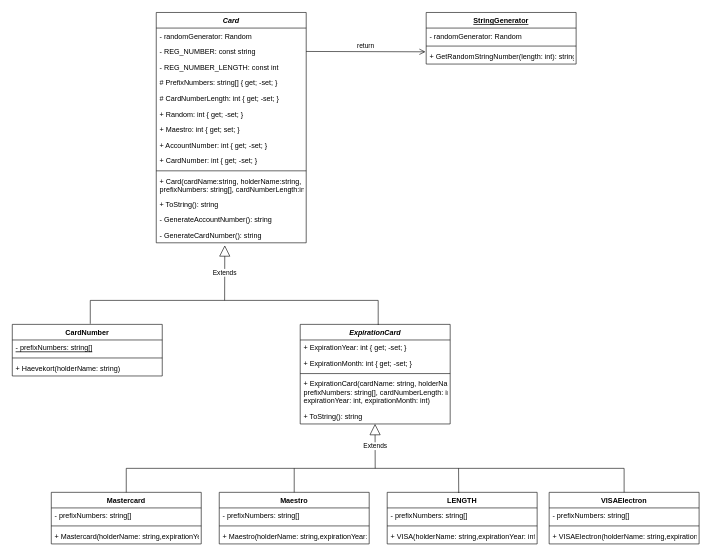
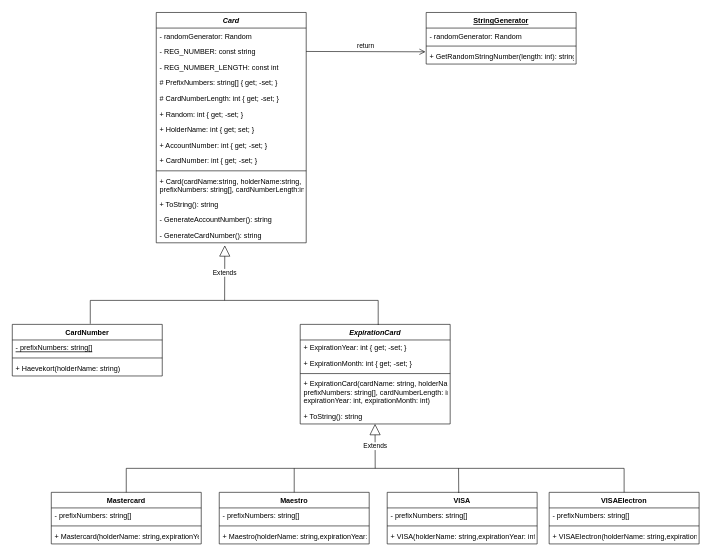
node "+ Maestro: int { get; set; }": label "+ Maestro: int { get; set; }" -> "+ HolderName: int { get; set; }"
node "LENGTH": label "LENGTH" -> "VISA"
